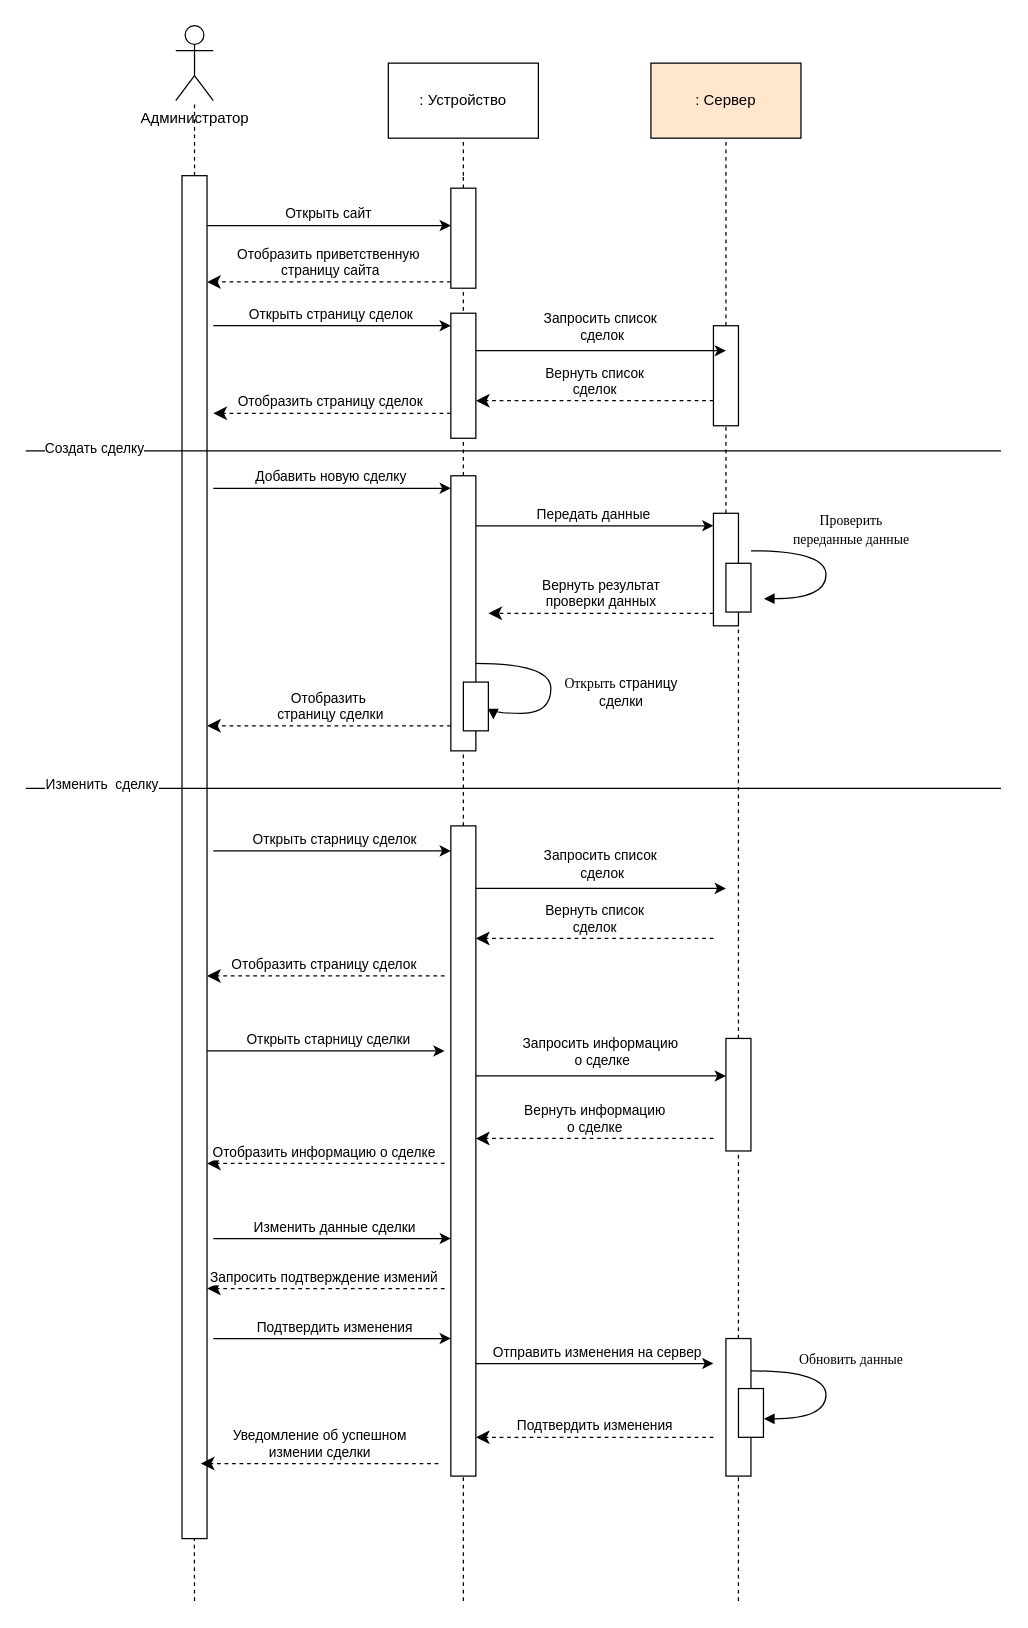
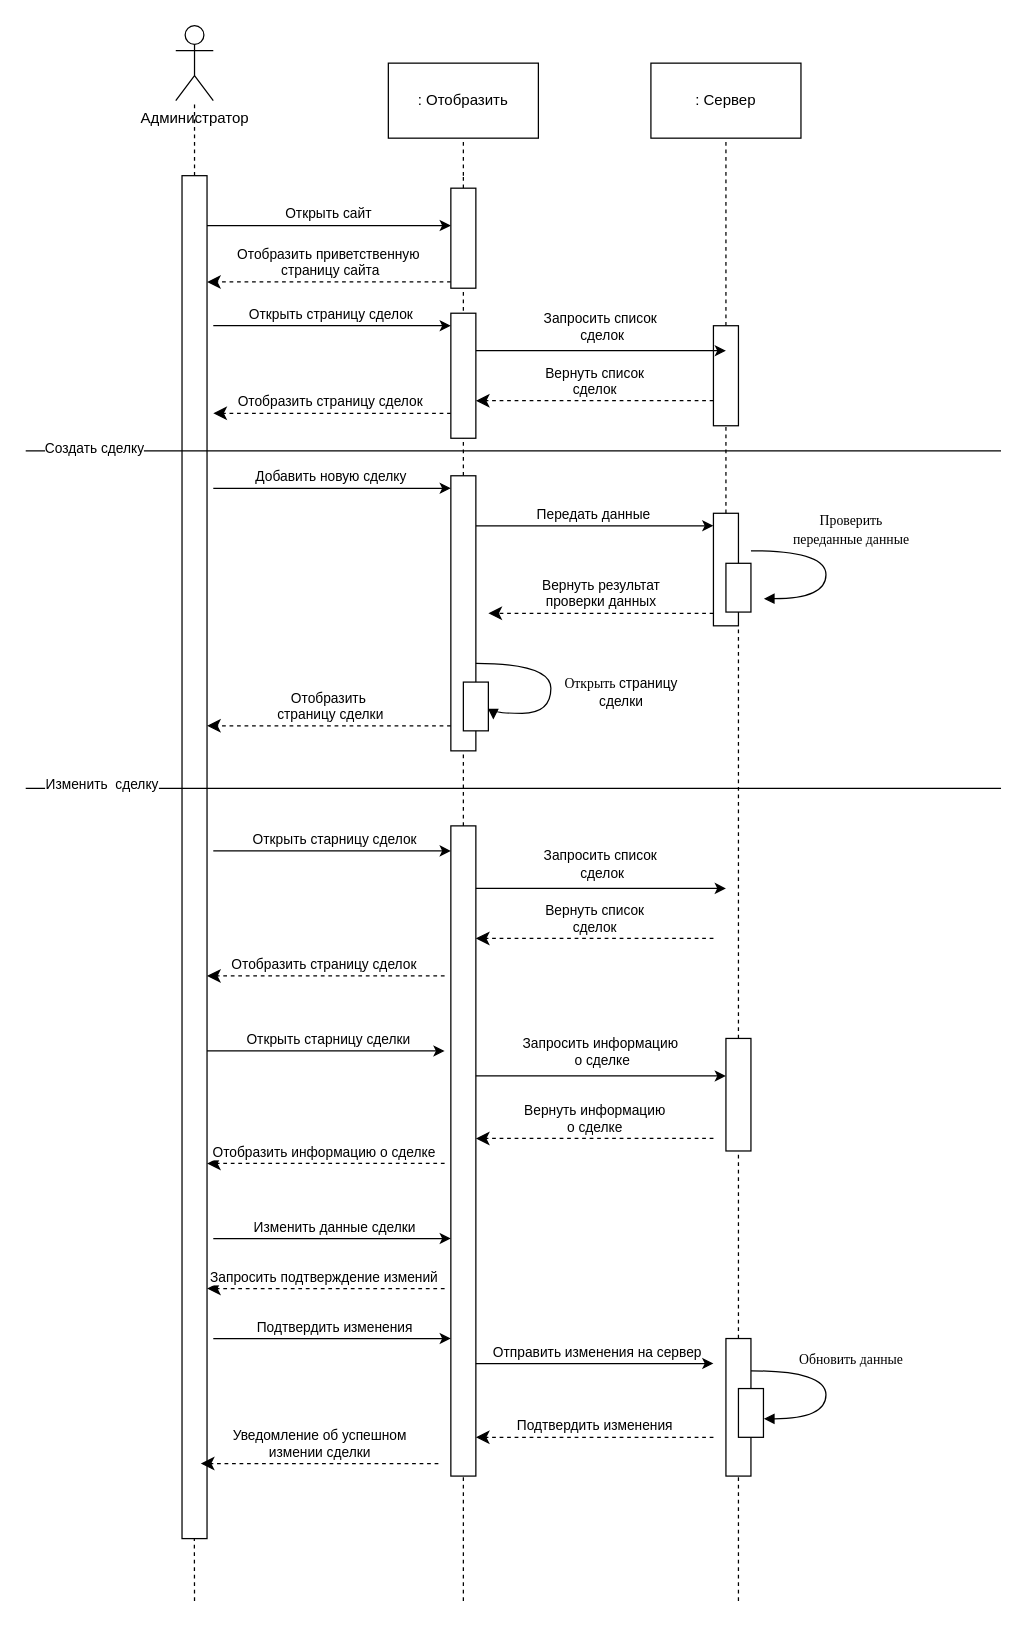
node ": Устройство": label ": Устройство" -> ": Отобразить"
node ": Сервер": fillcolor #ffe6cc -> #ffffff
